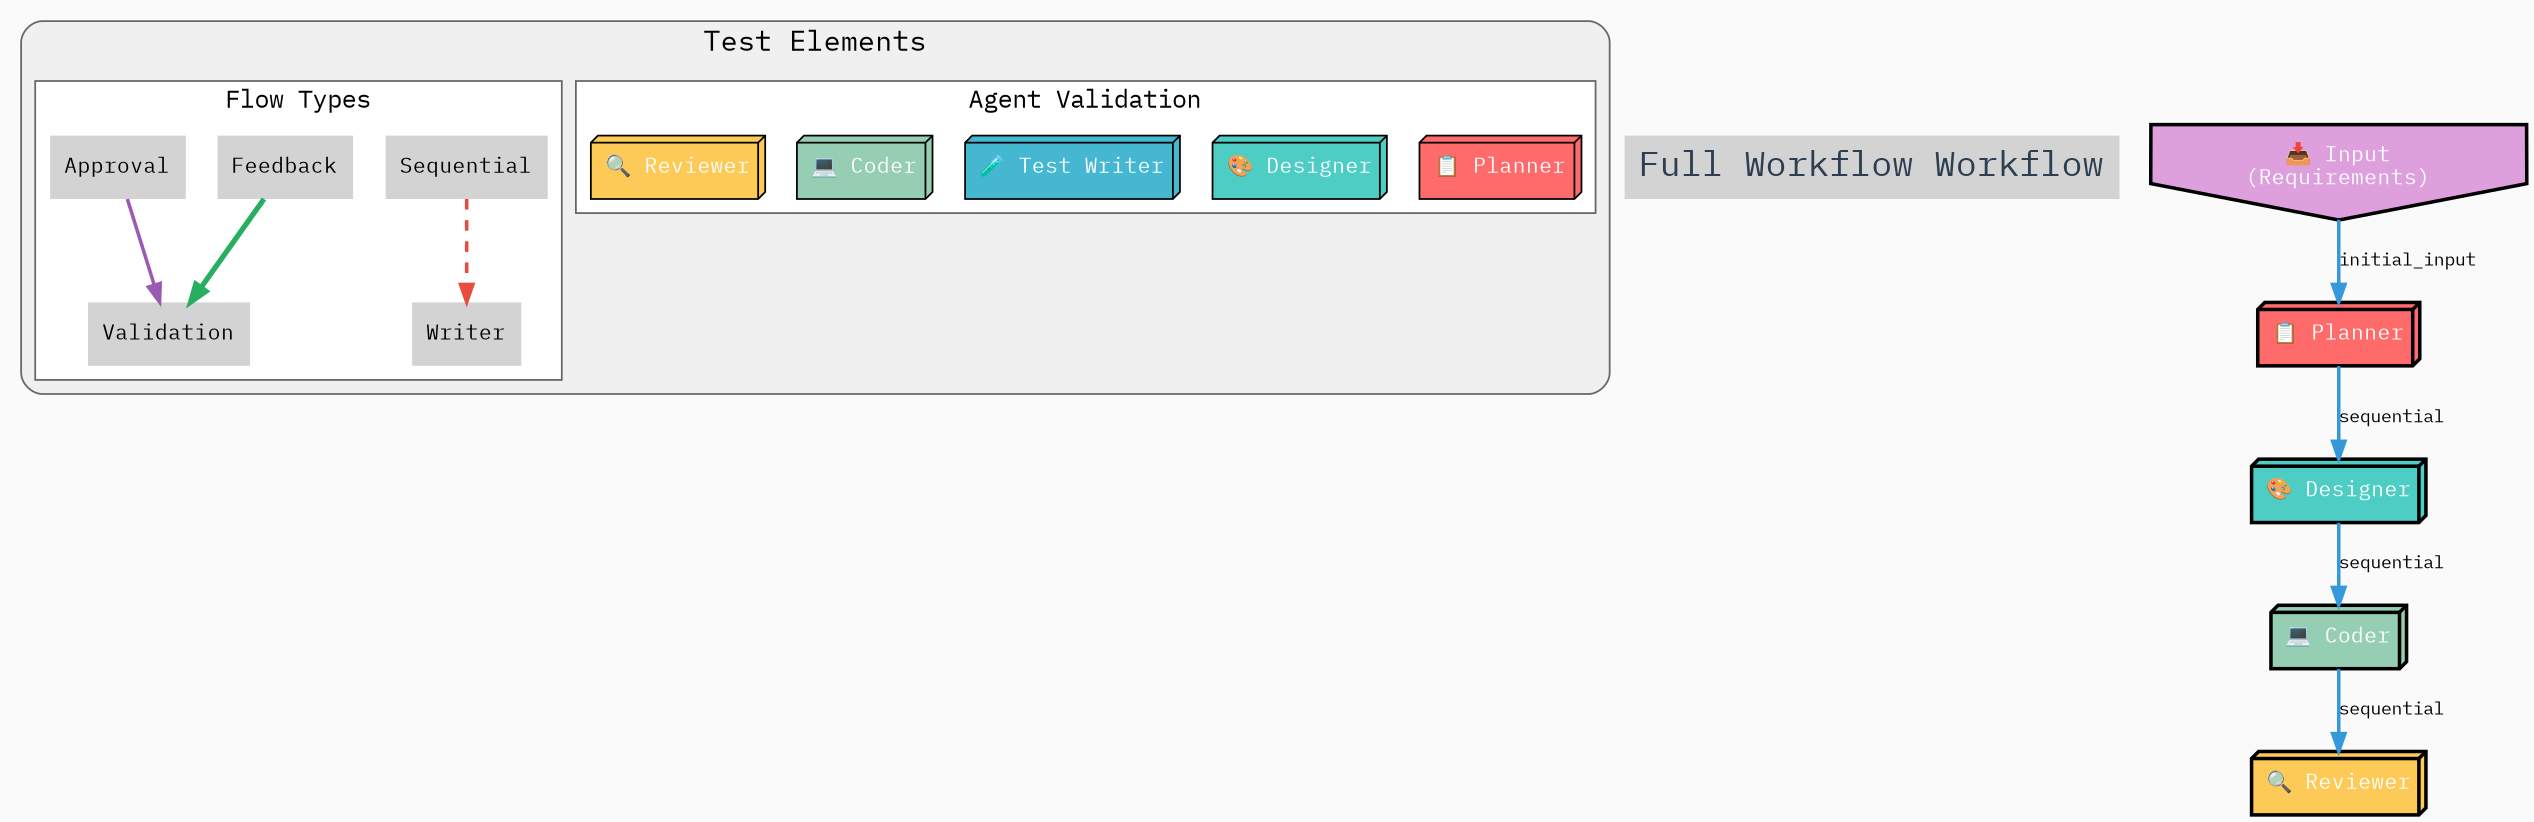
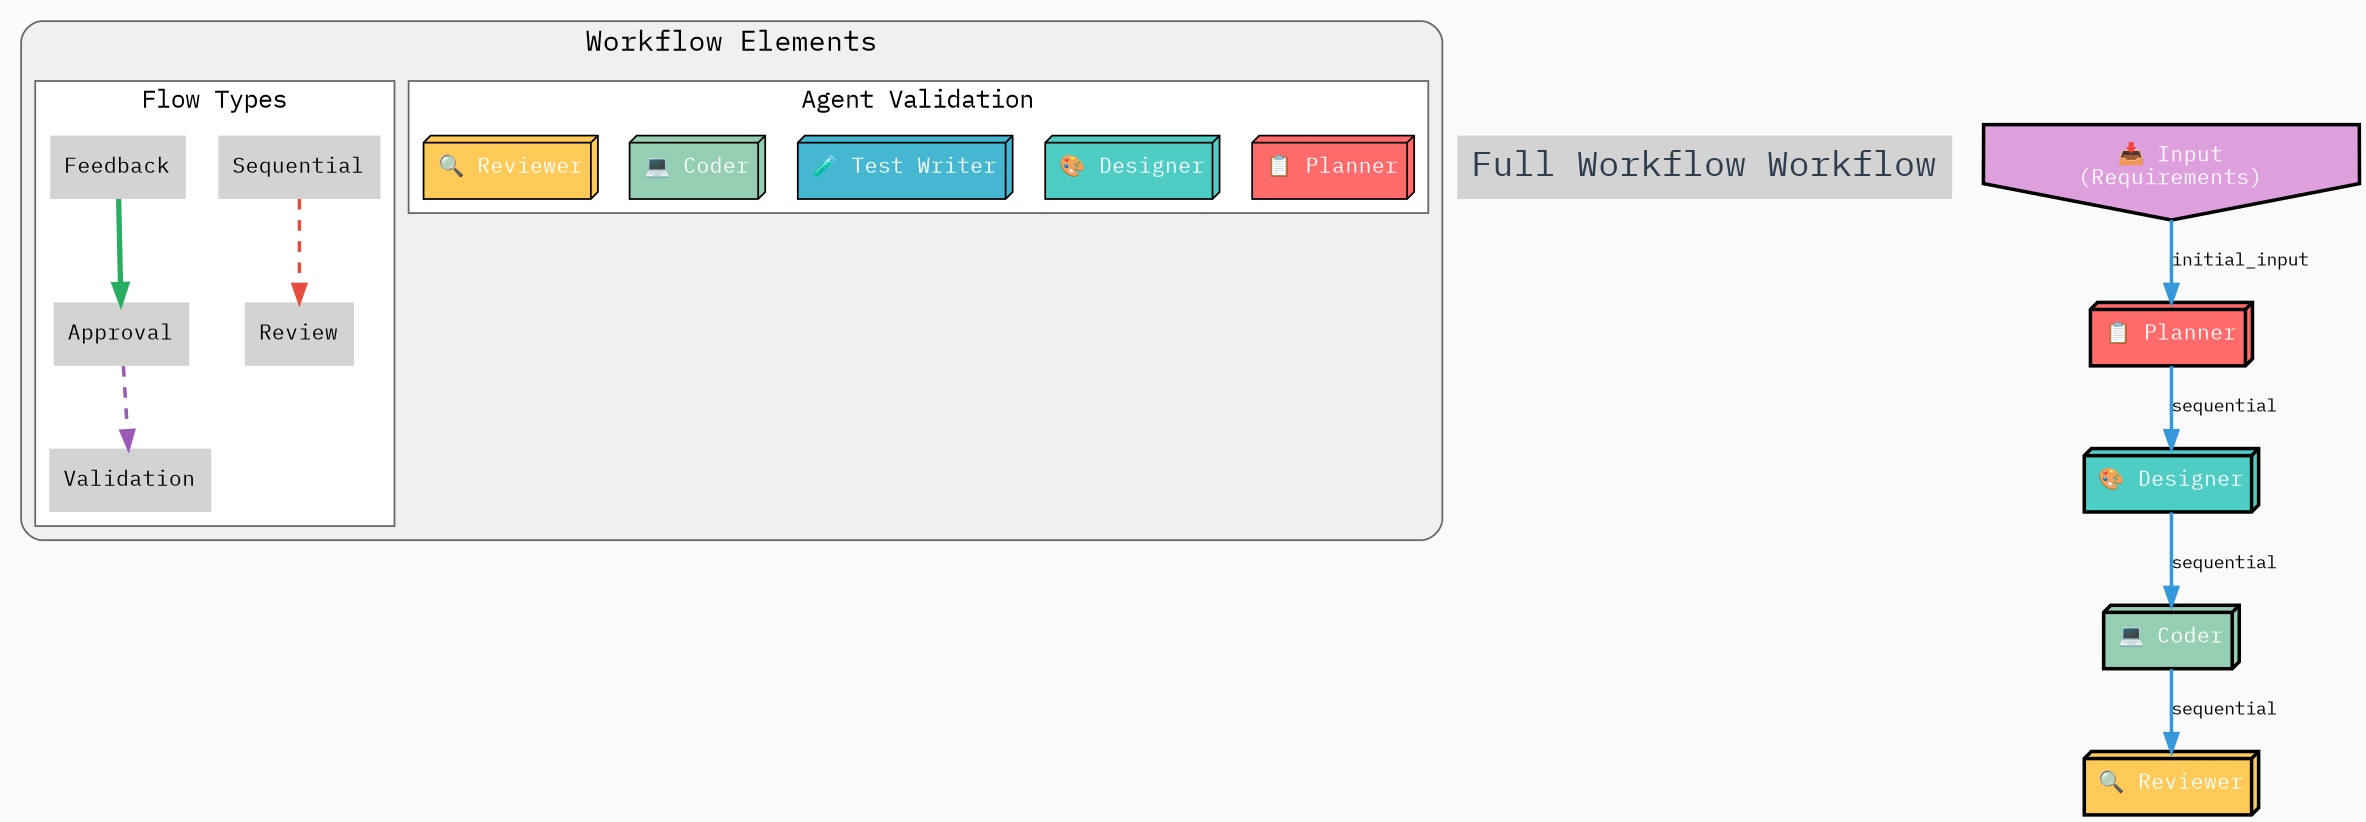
cluster "Test Elements": label "Test Elements" -> "Workflow Elements"
edge "Approval" -> "Validation": style solid -> dashed
edge "Feedback" -> "Validation": now "Feedback" -> "Approval"
node "Writer": label "Writer" -> "Review"
